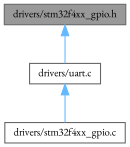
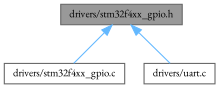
edge "drivers/stm32f4xx_gpio.c" -> "drivers/uart.c": now "drivers/stm32f4xx_gpio.c" -> "drivers/stm32f4xx_gpio.h"
